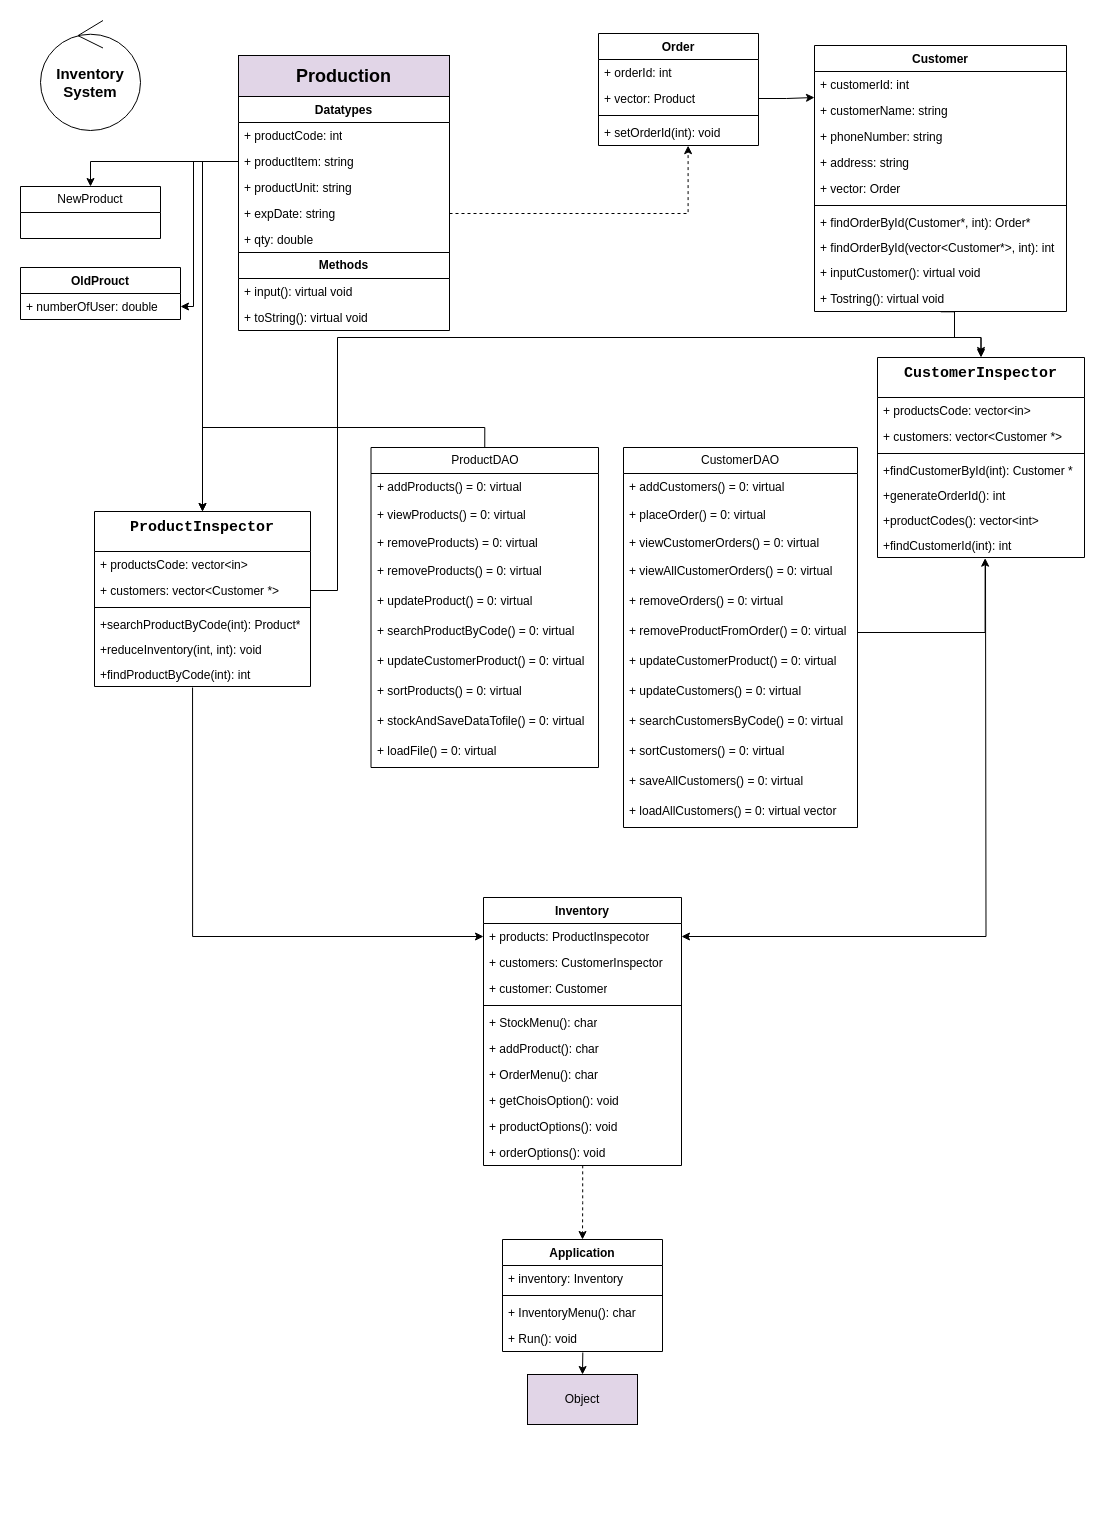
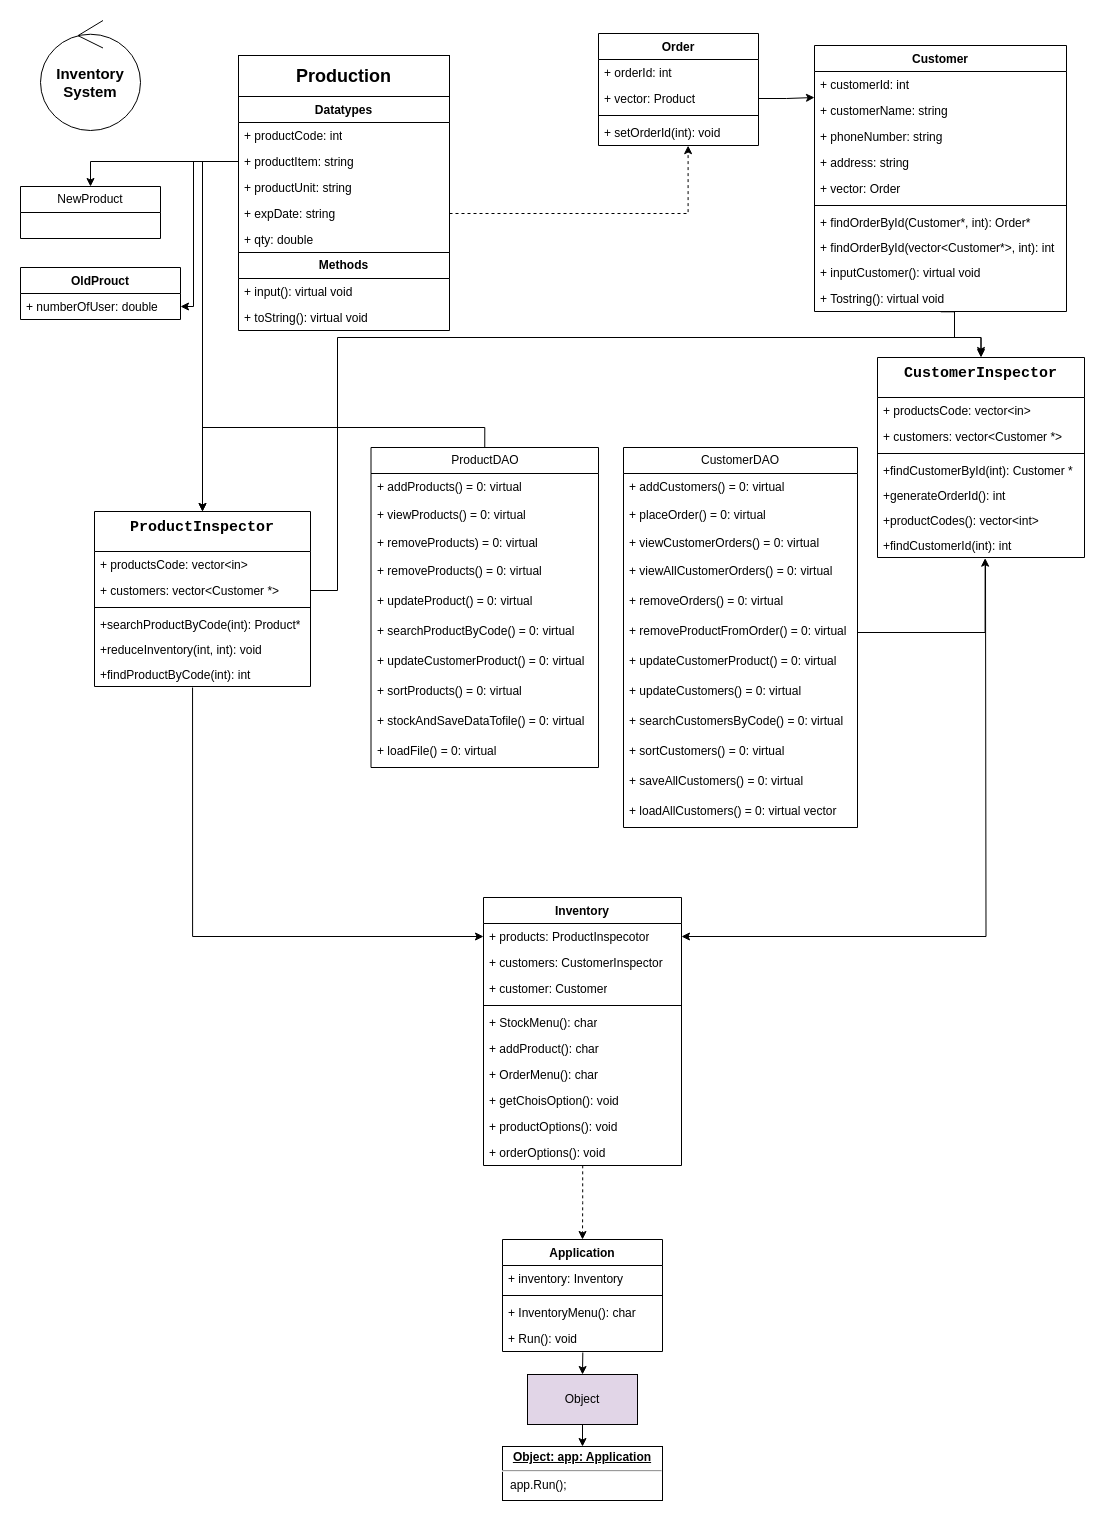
node "Production": fillcolor #e1d5e7 -> #ffffff
edge "Object" -> "Object: app: Application app.Run();": added
node "Object: app: Application app.Run();": added
